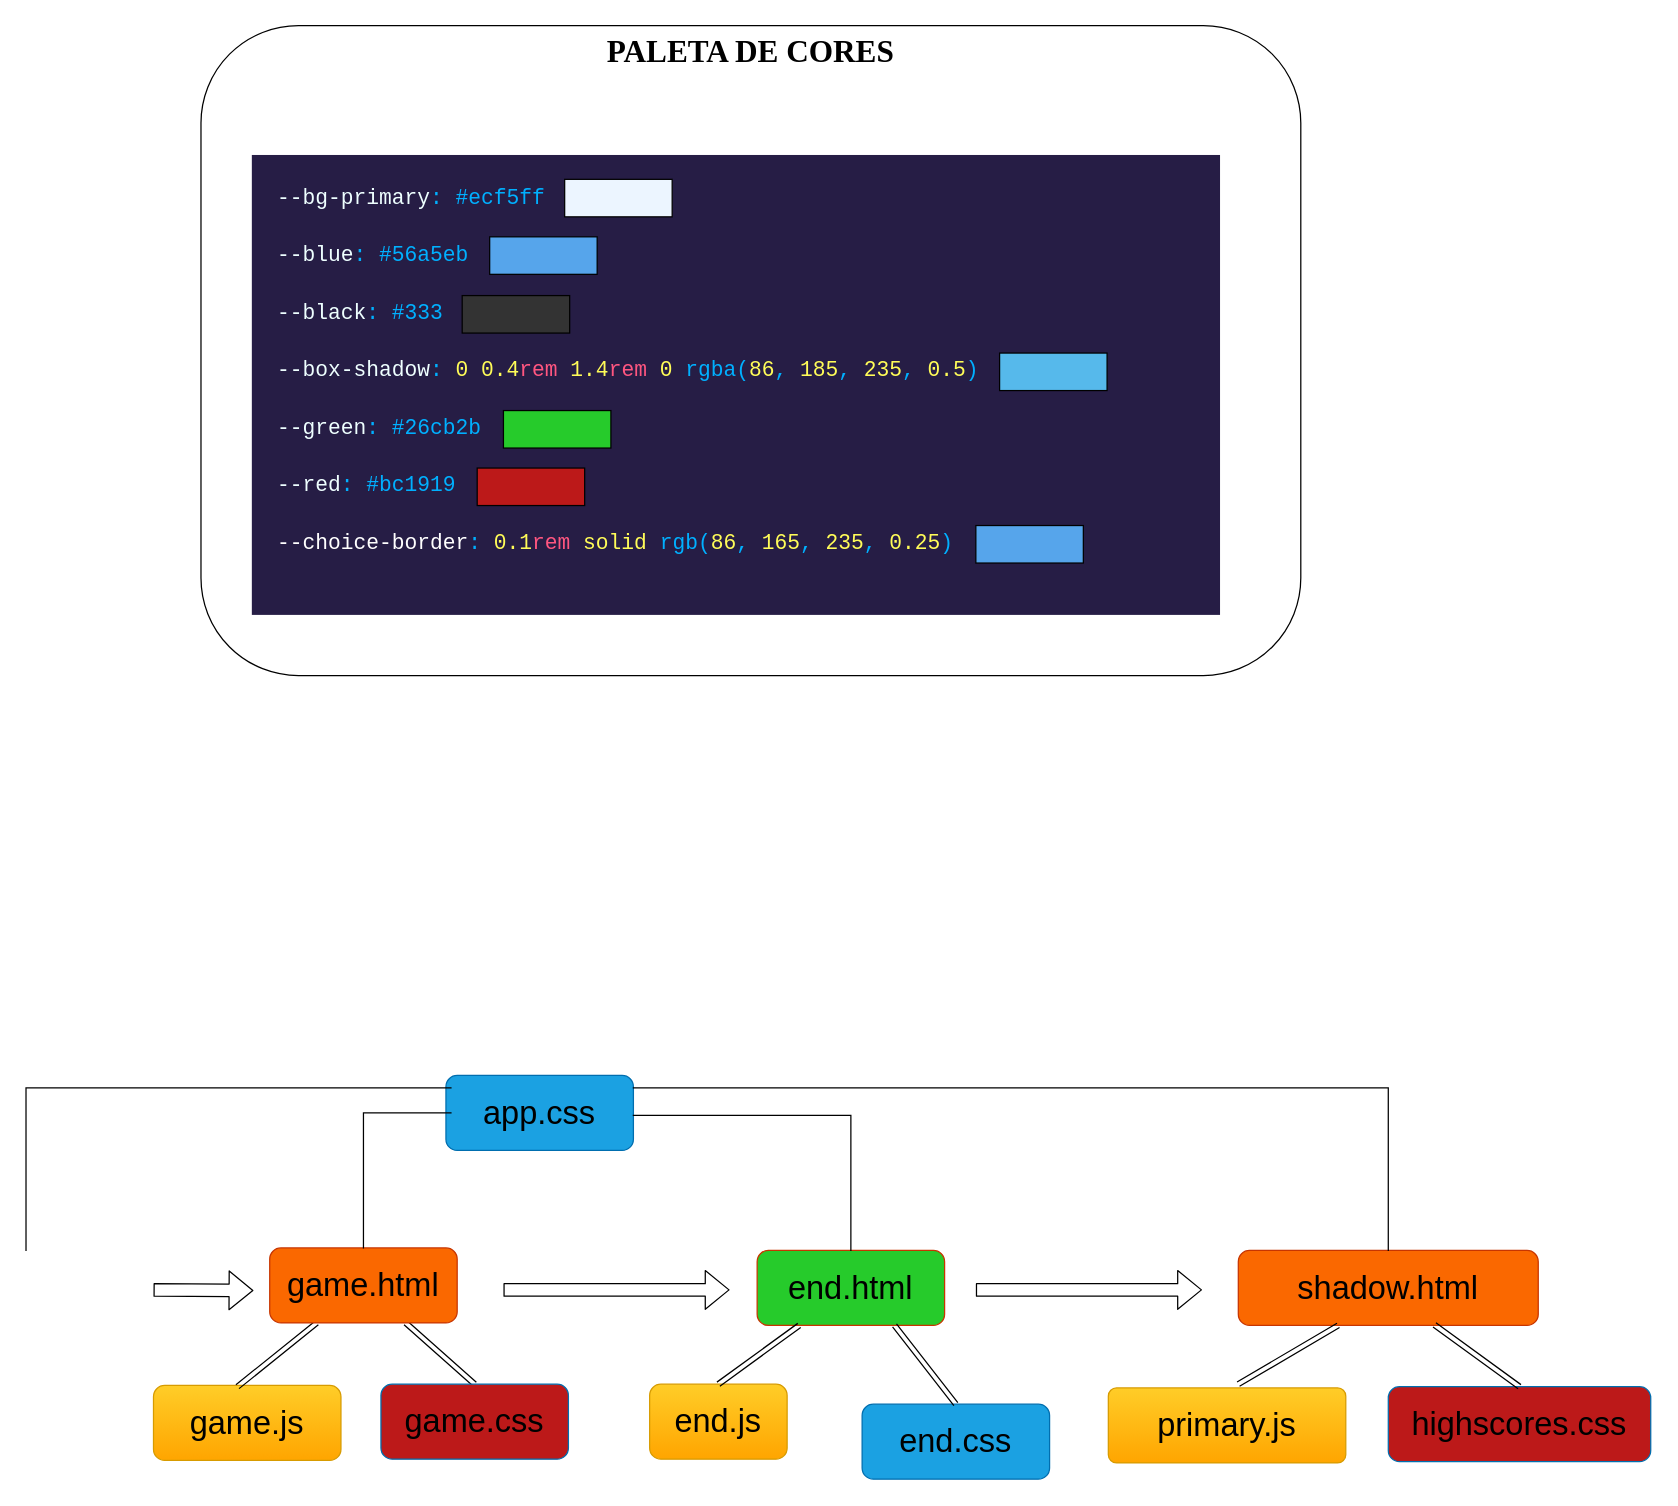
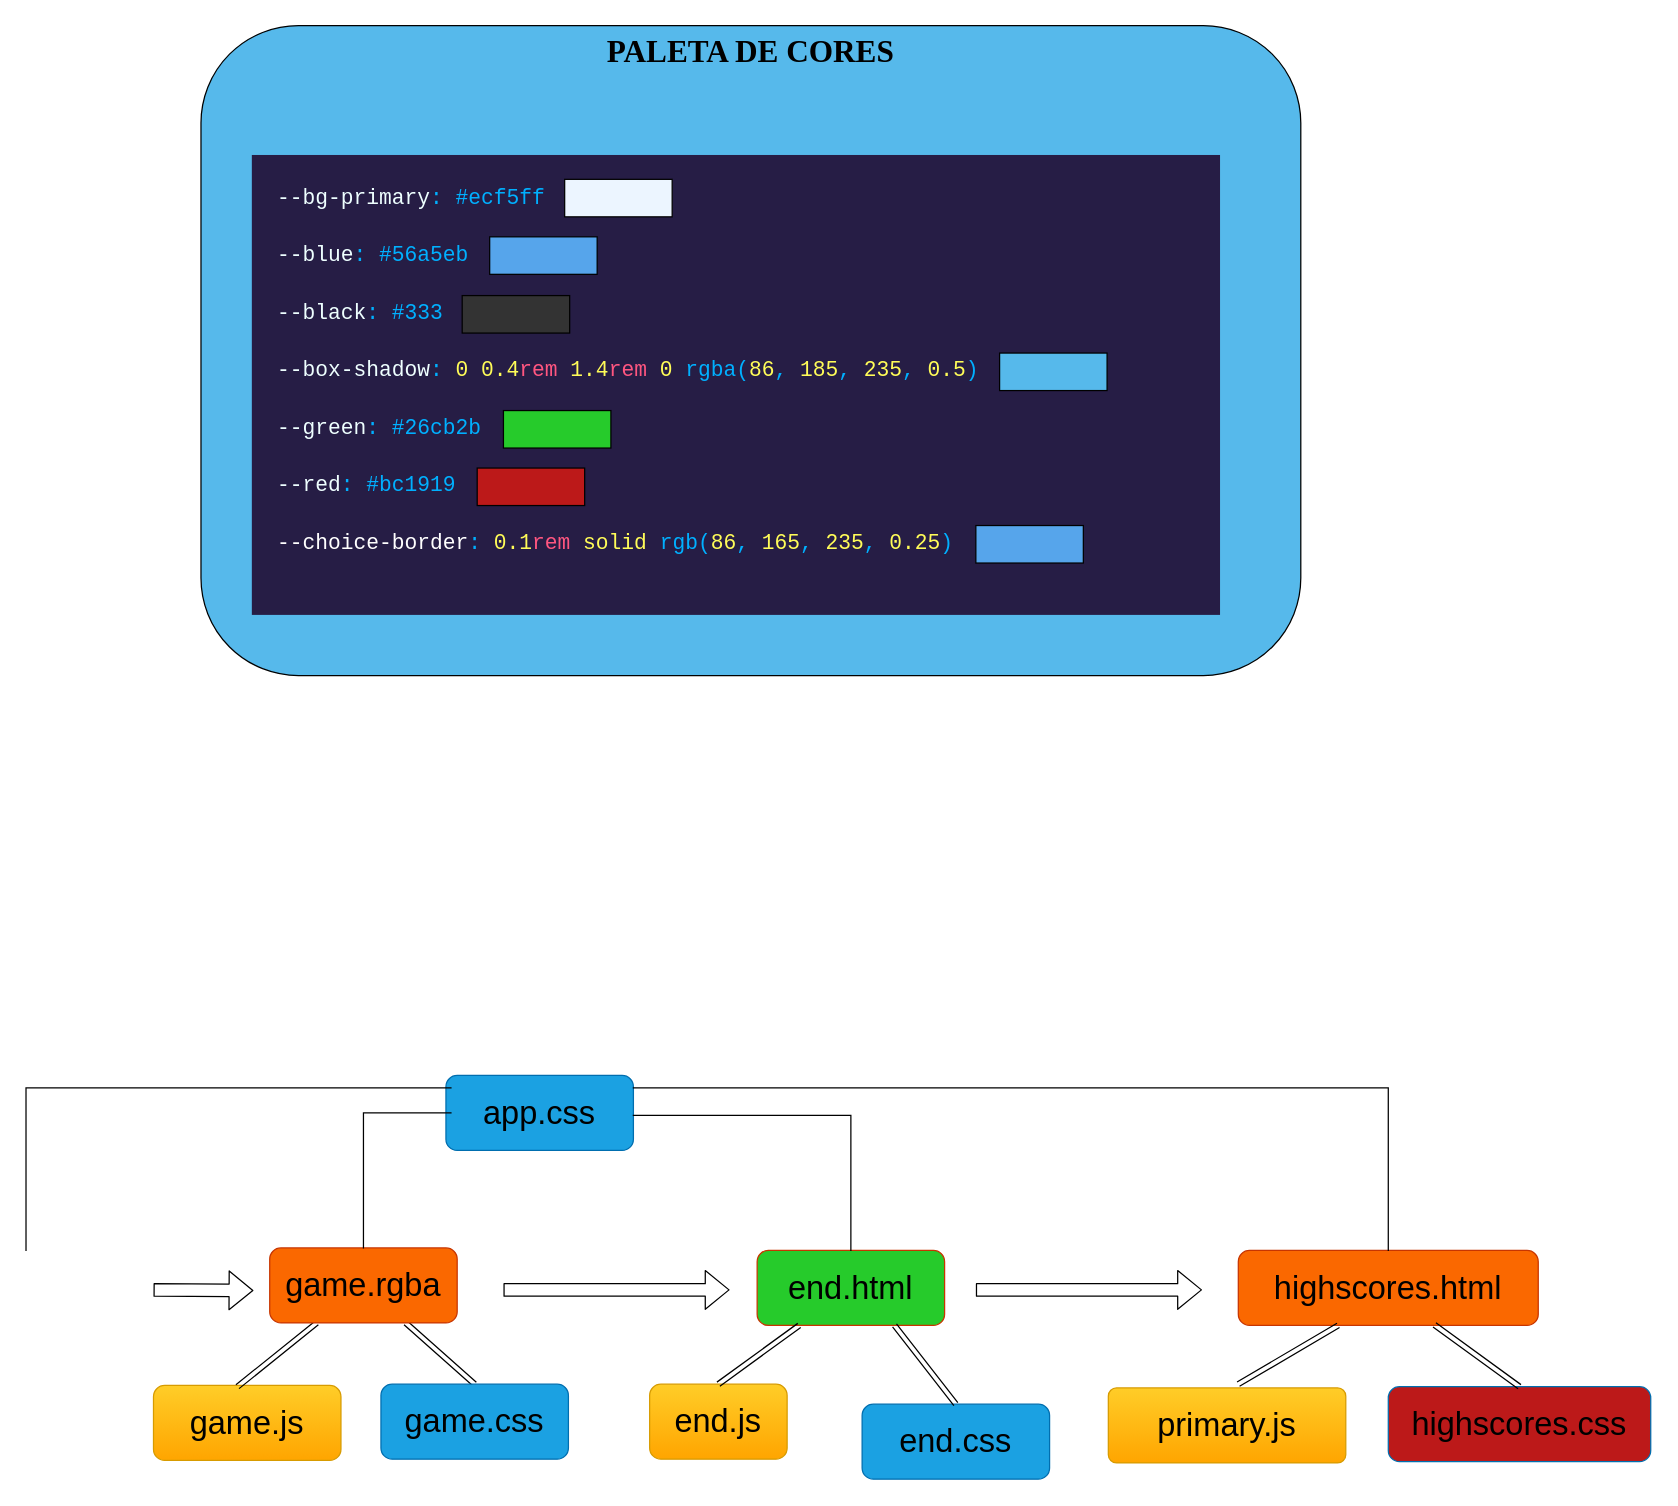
node "PALETA DE CORES": fillcolor #ffffff -> #56b9eb
node "game.html": label "game.html" -> "game.rgba"
node "shadow.html": label "shadow.html" -> "highscores.html"
node "game.css": fillcolor #bc1919 -> #1ba1e2
